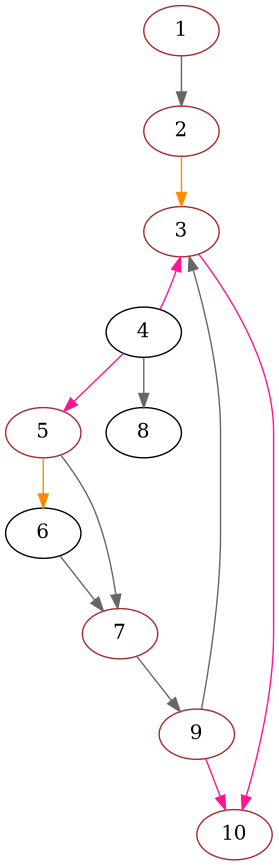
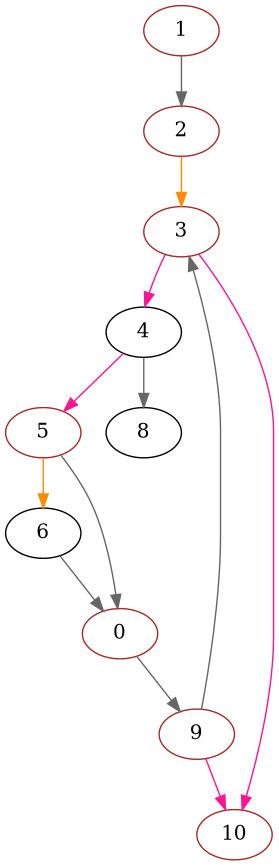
edge "4" -> "3": reversed
node "7": label "7" -> "0"
